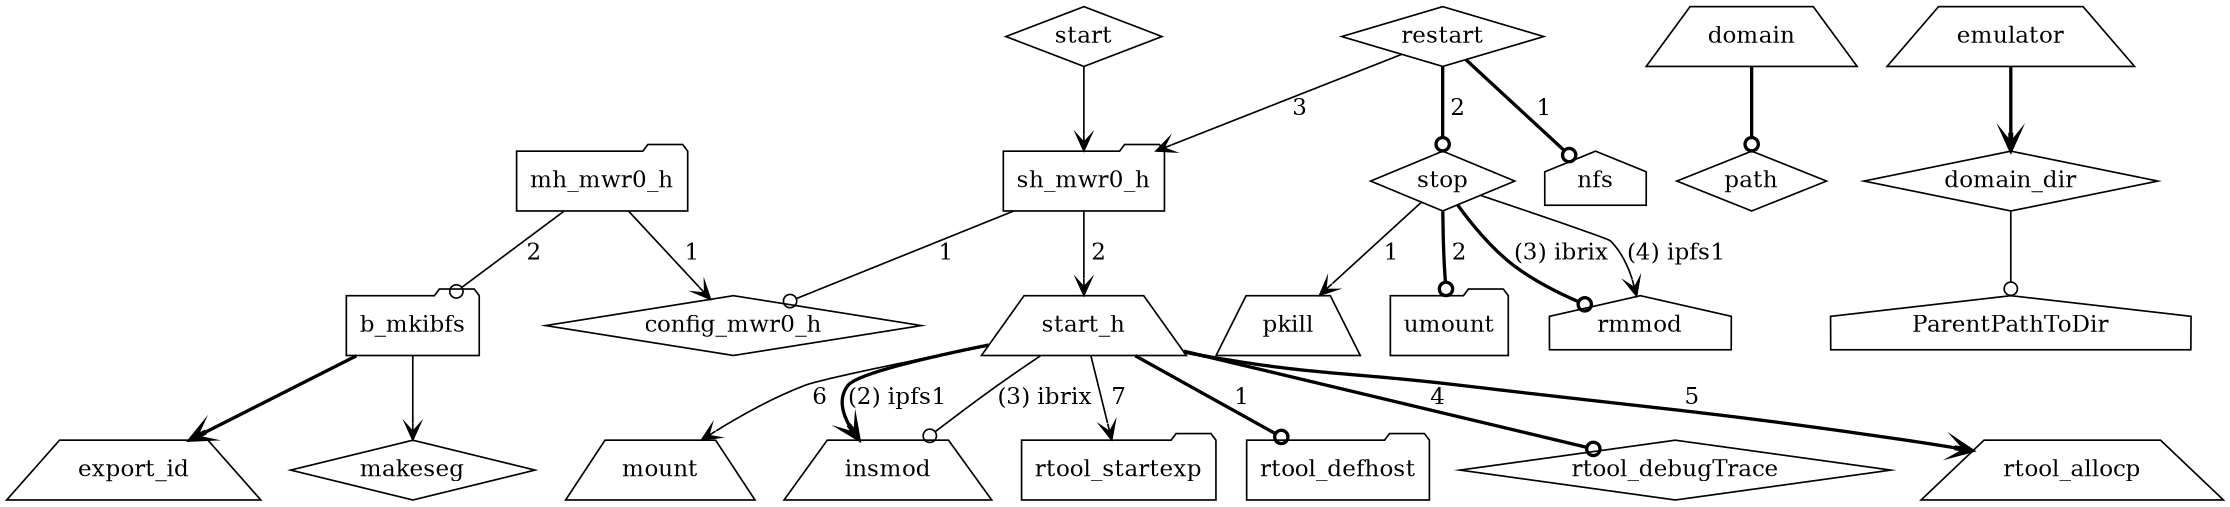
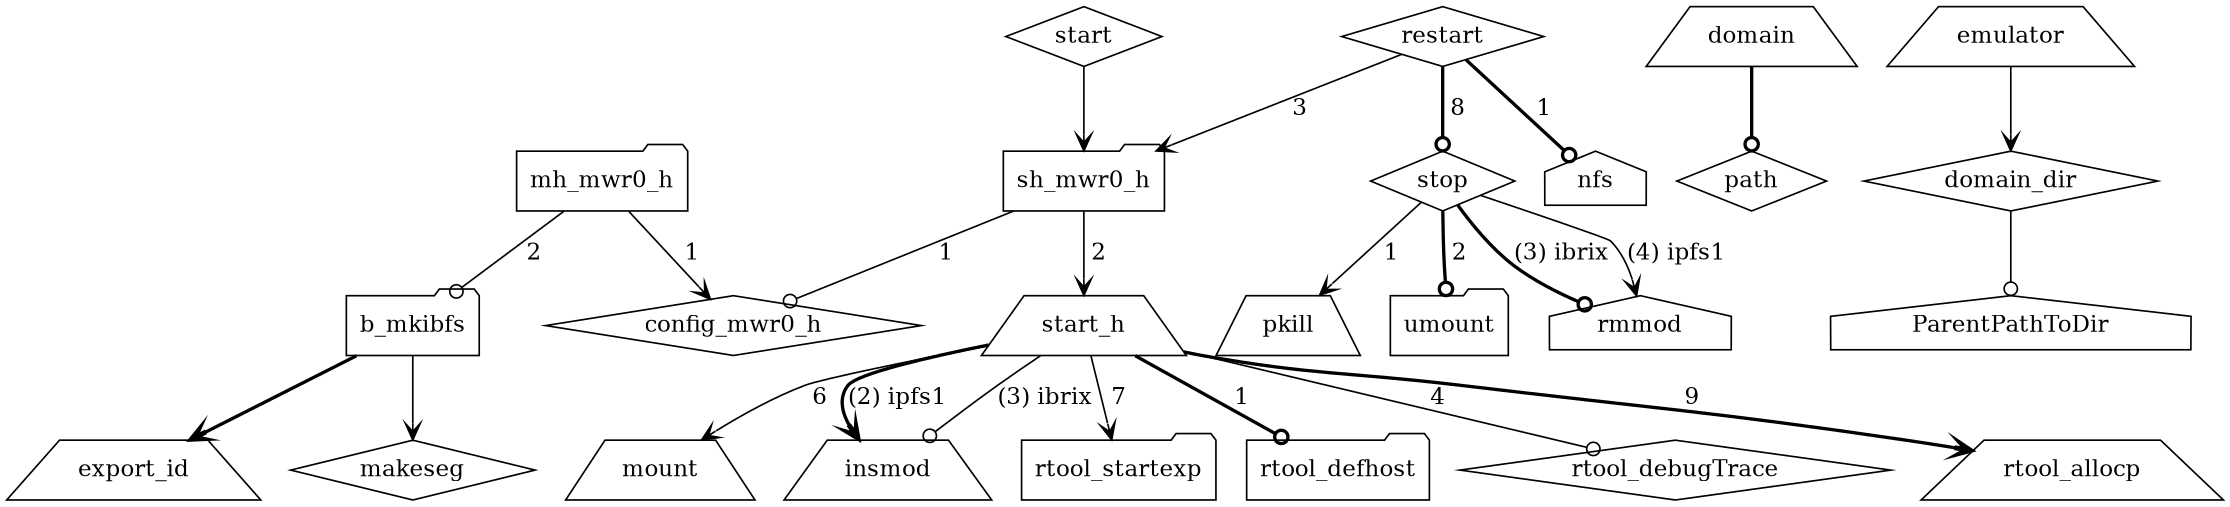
edge "emulator" -> "domain_dir": style bold -> solid
edge "restart" -> "stop": label " 2 " -> " 8 "
edge "start_h" -> "rtool_allocp": label " 5 " -> " 9 "
edge "start_h" -> "rtool_debugTrace": style bold -> solid
